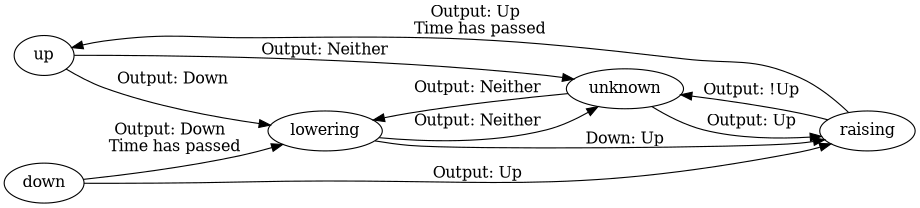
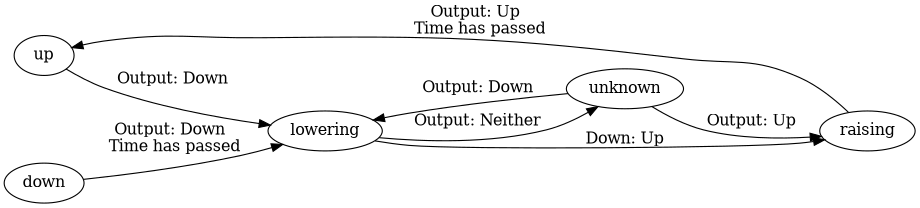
edge "up" -> "unknown": removed, label "Output: Neither"
edge "unknown" -> "lowering": label "Output: Neither" -> "Output: Down"
edge "raising" -> "unknown": removed, label "Output: !Up"
edge "down" -> "raising": removed, label "Output: Up"
